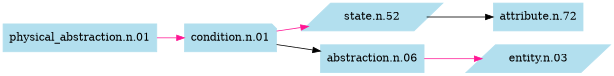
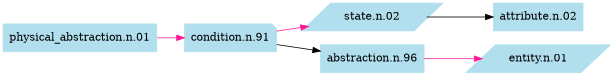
node "state.n.52": label "state.n.52" -> "state.n.02"
node "attribute.n.72": label "attribute.n.72" -> "attribute.n.02"
node "condition.n.01": label "condition.n.01" -> "condition.n.91"
node "abstraction.n.06": label "abstraction.n.06" -> "abstraction.n.96"
node "entity.n.03": label "entity.n.03" -> "entity.n.01"
